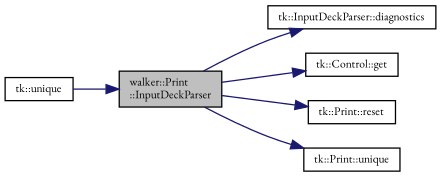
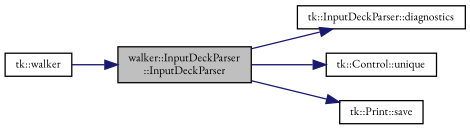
node "tk::Control::get": label "tk::Control::get" -> "tk::Control::unique"
node "tk::unique": label "tk::unique" -> "tk::walker"
node "walker::Print ::InputDeckParser": label "walker::Print ::InputDeckParser" -> "walker::InputDeckParser ::InputDeckParser"
node "tk::Print::reset": removed
node "tk::Print::unique": label "tk::Print::unique" -> "tk::Print::save"
